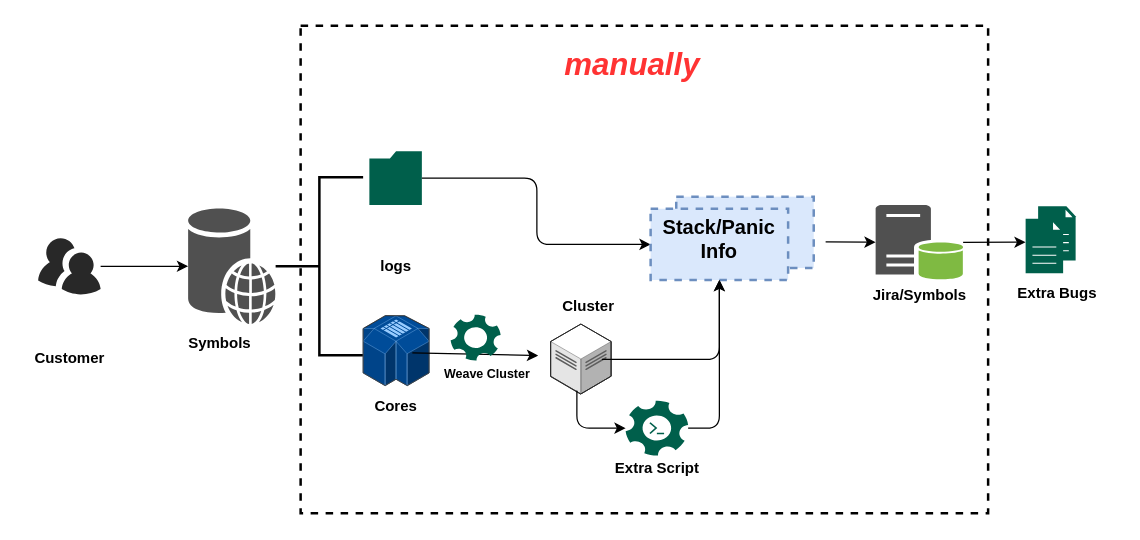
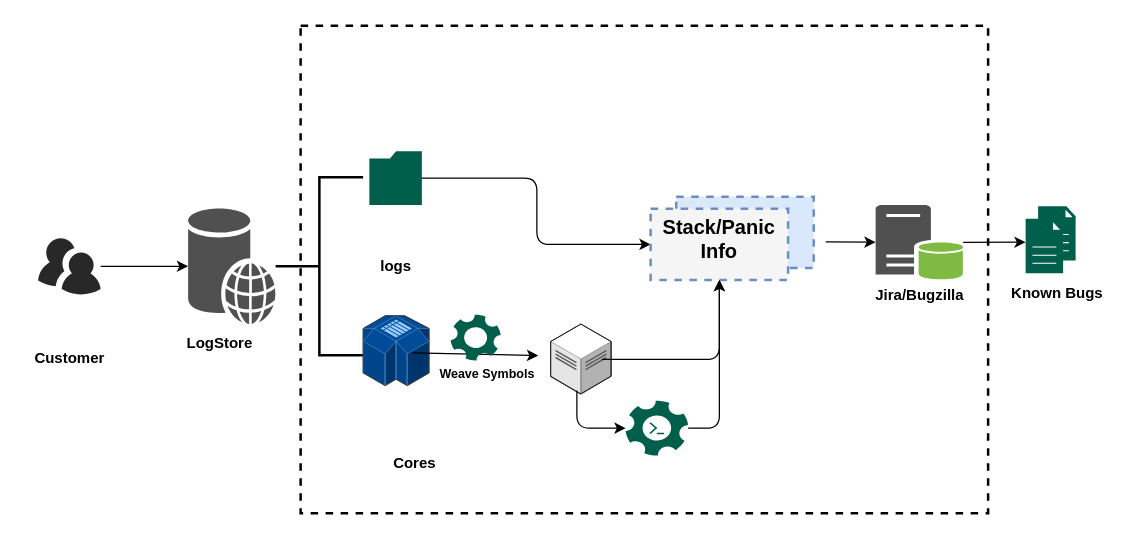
node "manually": removed
node "Stack/Panic Info": fillcolor #dae8fc -> #f5f5f5
node "Extra Bugs": label "Extra Bugs" -> "Known Bugs"
node "Jira/Symbols": label "Jira/Symbols" -> "Jira/Bugzilla"
node "Cluster": removed
node "Symbols": label "Symbols" -> "LogStore"
node "Weave Cluster": label "Weave Cluster" -> "Weave Symbols"
node "Cores": moved (396, 406) -> (415, 463)
node "Extra Script": removed
